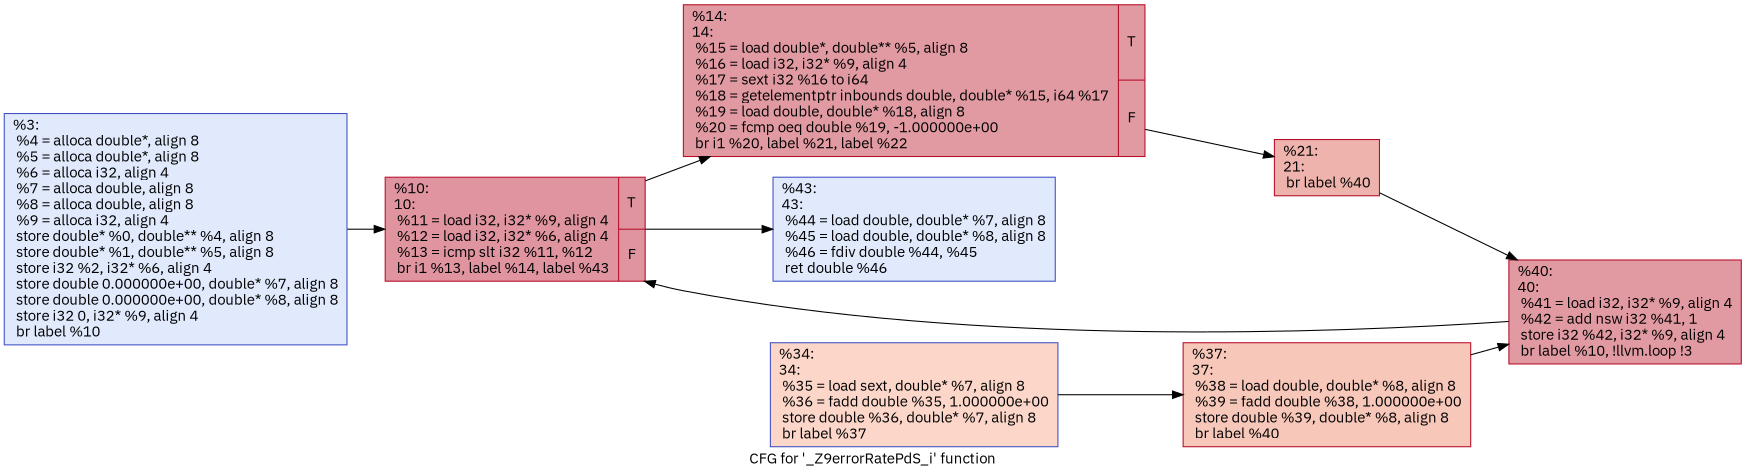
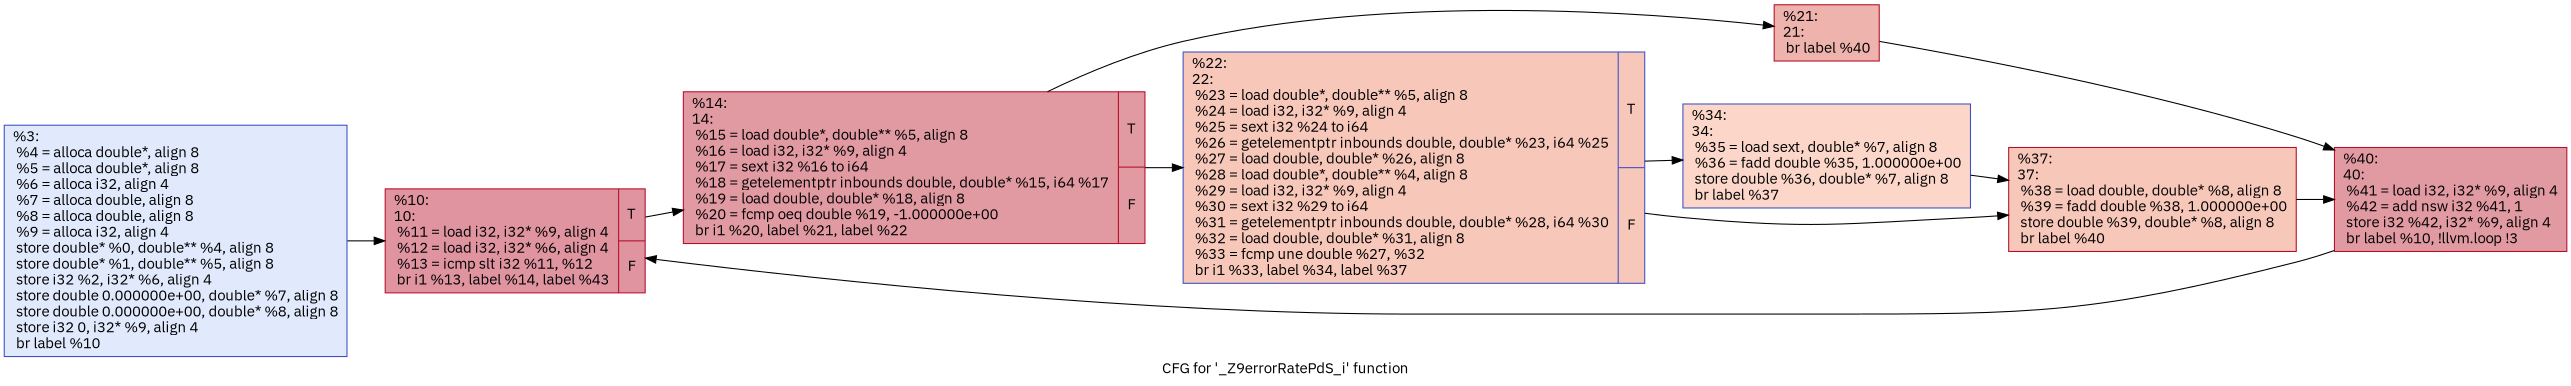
node "%22:": added
node "%43:": removed
